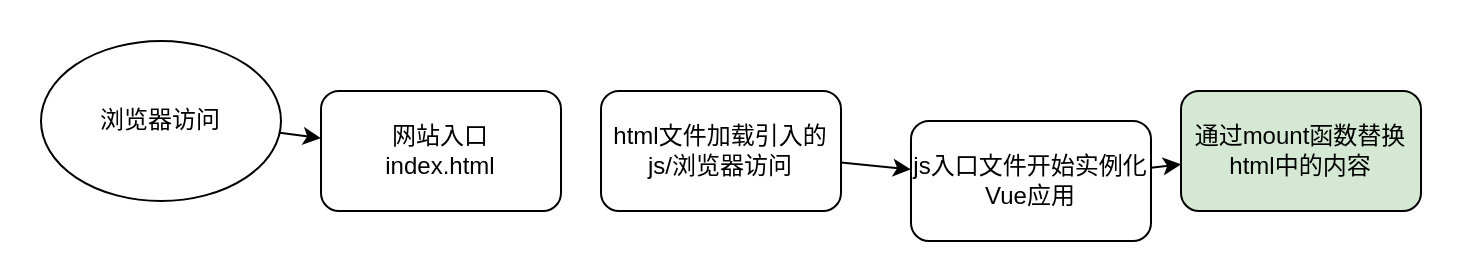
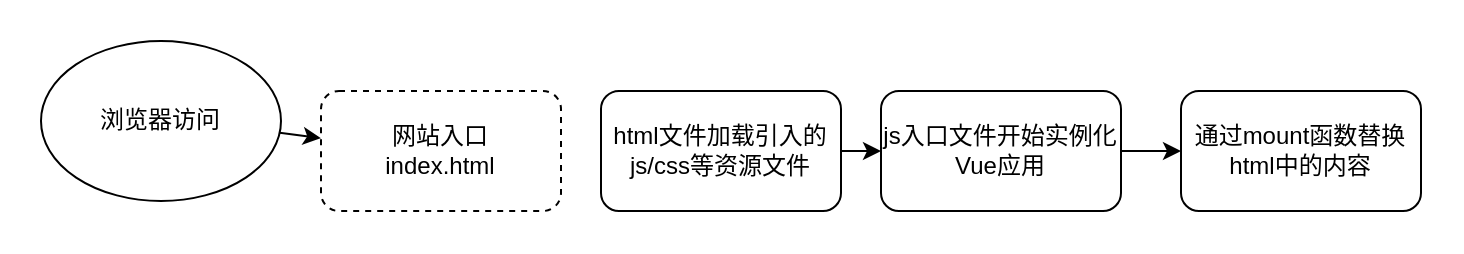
node "网站入口 index.html": style solid -> dashed
node "html文件加载引入的js/浏览器访问": label "html文件加载引入的js/浏览器访问" -> "html文件加载引入的js/css等资源文件"
node "通过mount函数替换html中的内容": fillcolor #d5e8d4 -> #ffffff
node "js入口文件开始实例化Vue应用": moved (1031, 181) -> (1001, 151)
